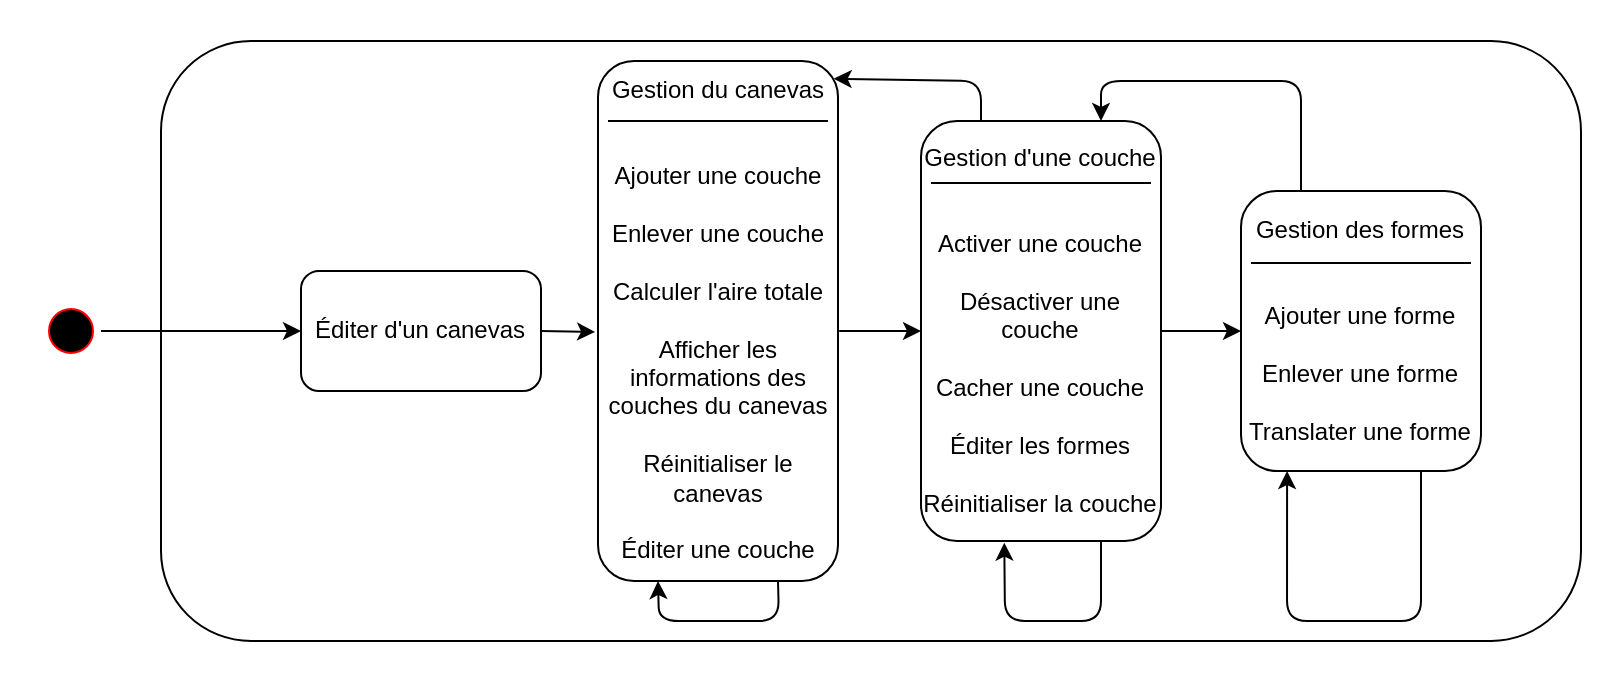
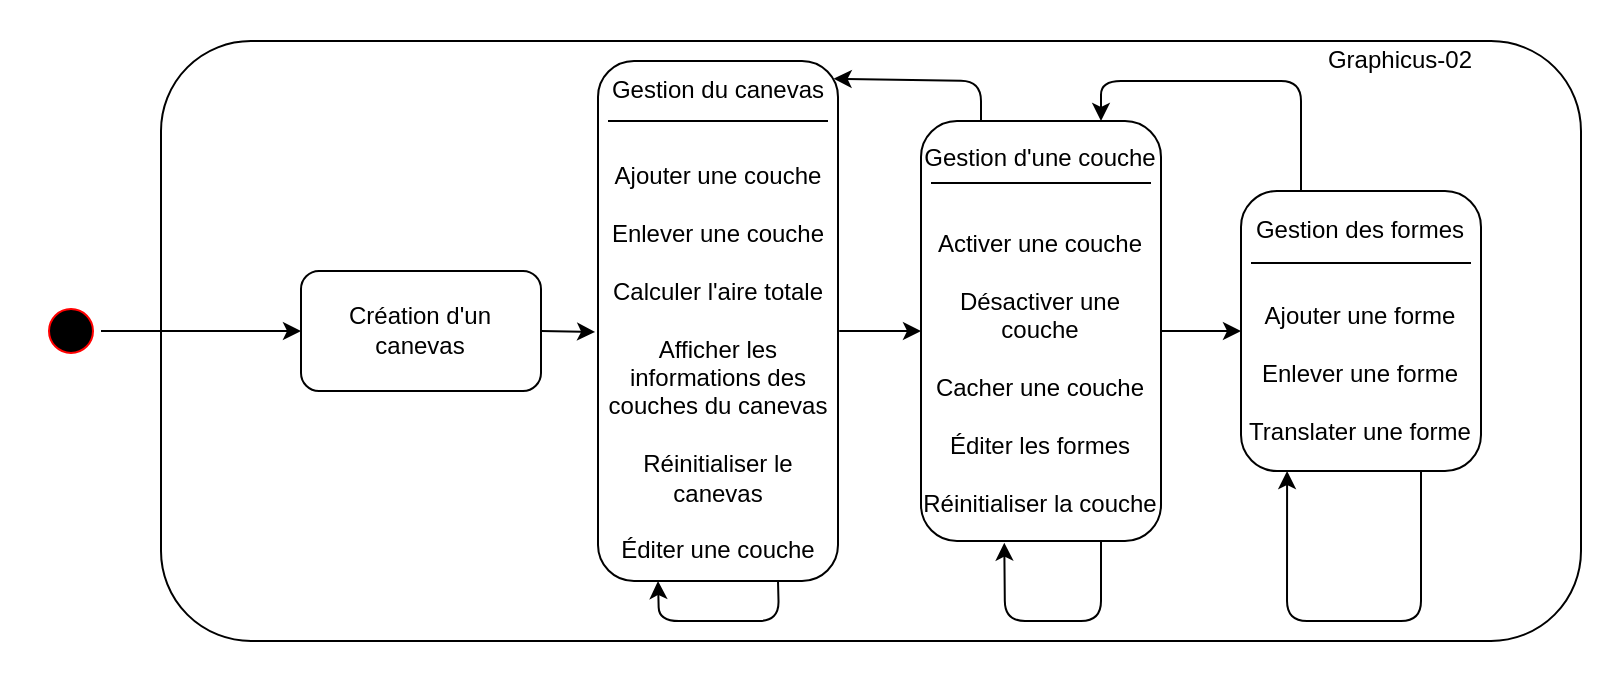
node "Graphicus-02": added
node "Éditer d'un canevas": label "Éditer d'un canevas" -> "Création d'un canevas"
